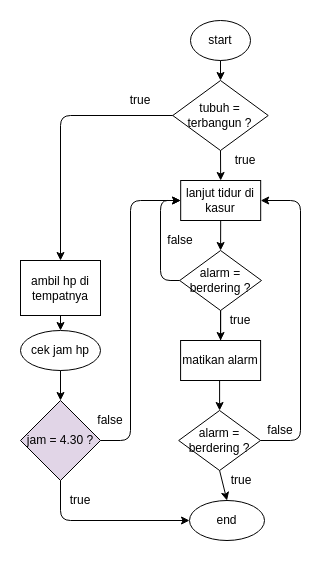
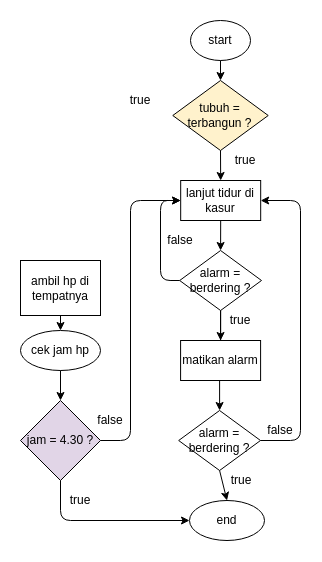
node "tubuh = terbangun ?": fillcolor #ffffff -> #fff2cc
edge "tubuh = terbangun ?" -> "ambil hp di tempatnya": removed
